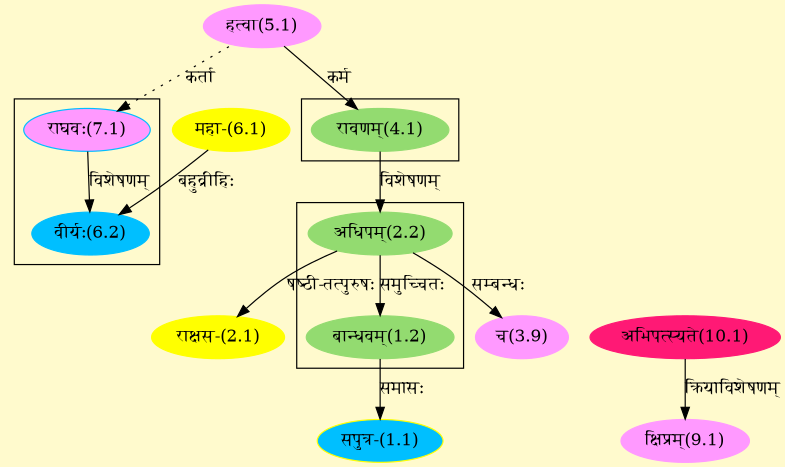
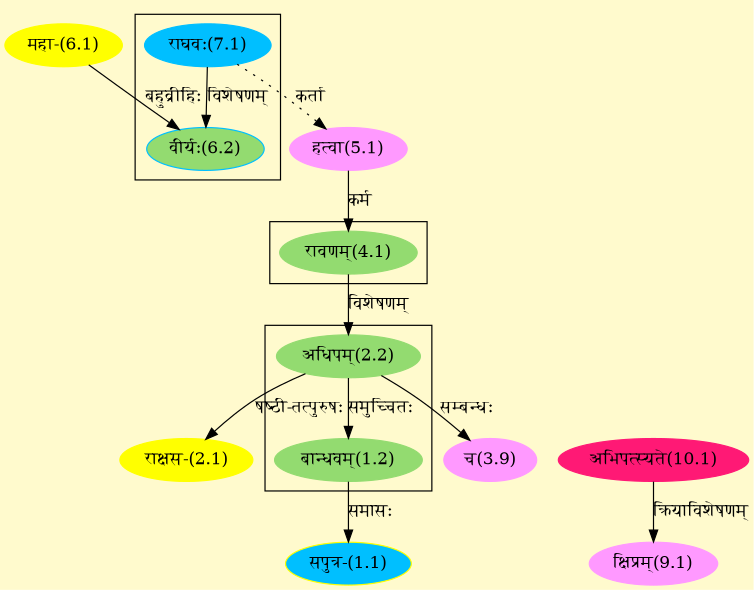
edge "हत्वा(5.1)" -> "राघवः(7.1)": reversed
node "राघवः(7.1)": fillcolor #ff99ff -> #00bfff
node "वीर्यः(6.2)": fillcolor #00bfff -> #93db70
